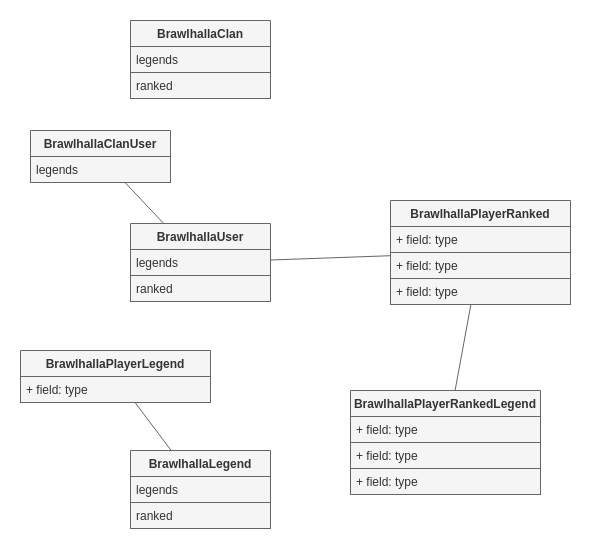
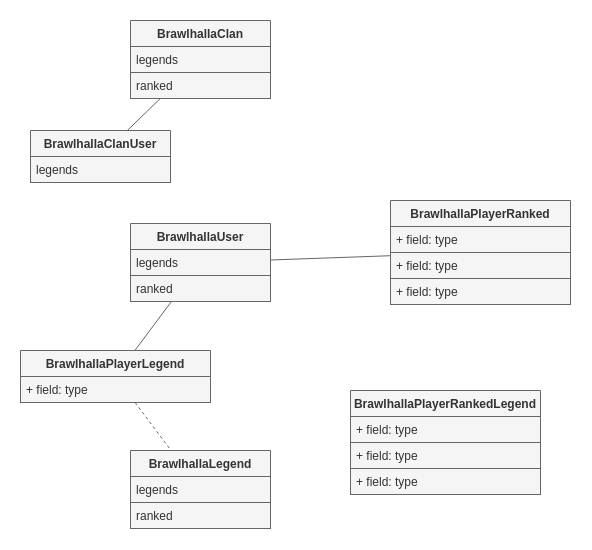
edge "BrawlhallaClan" -- "BrawlhallaClanUser": added
edge "BrawlhallaClanUser" -- "BrawlhallaUser": removed
edge "BrawlhallaUser" -- "BrawlhallaPlayerLegend": added
edge "BrawlhallaPlayerRanked" -- "BrawlhallaPlayerRankedLegend": removed
edge "BrawlhallaPlayerLegend" -- "BrawlhallaLegend": style solid -> dashed
